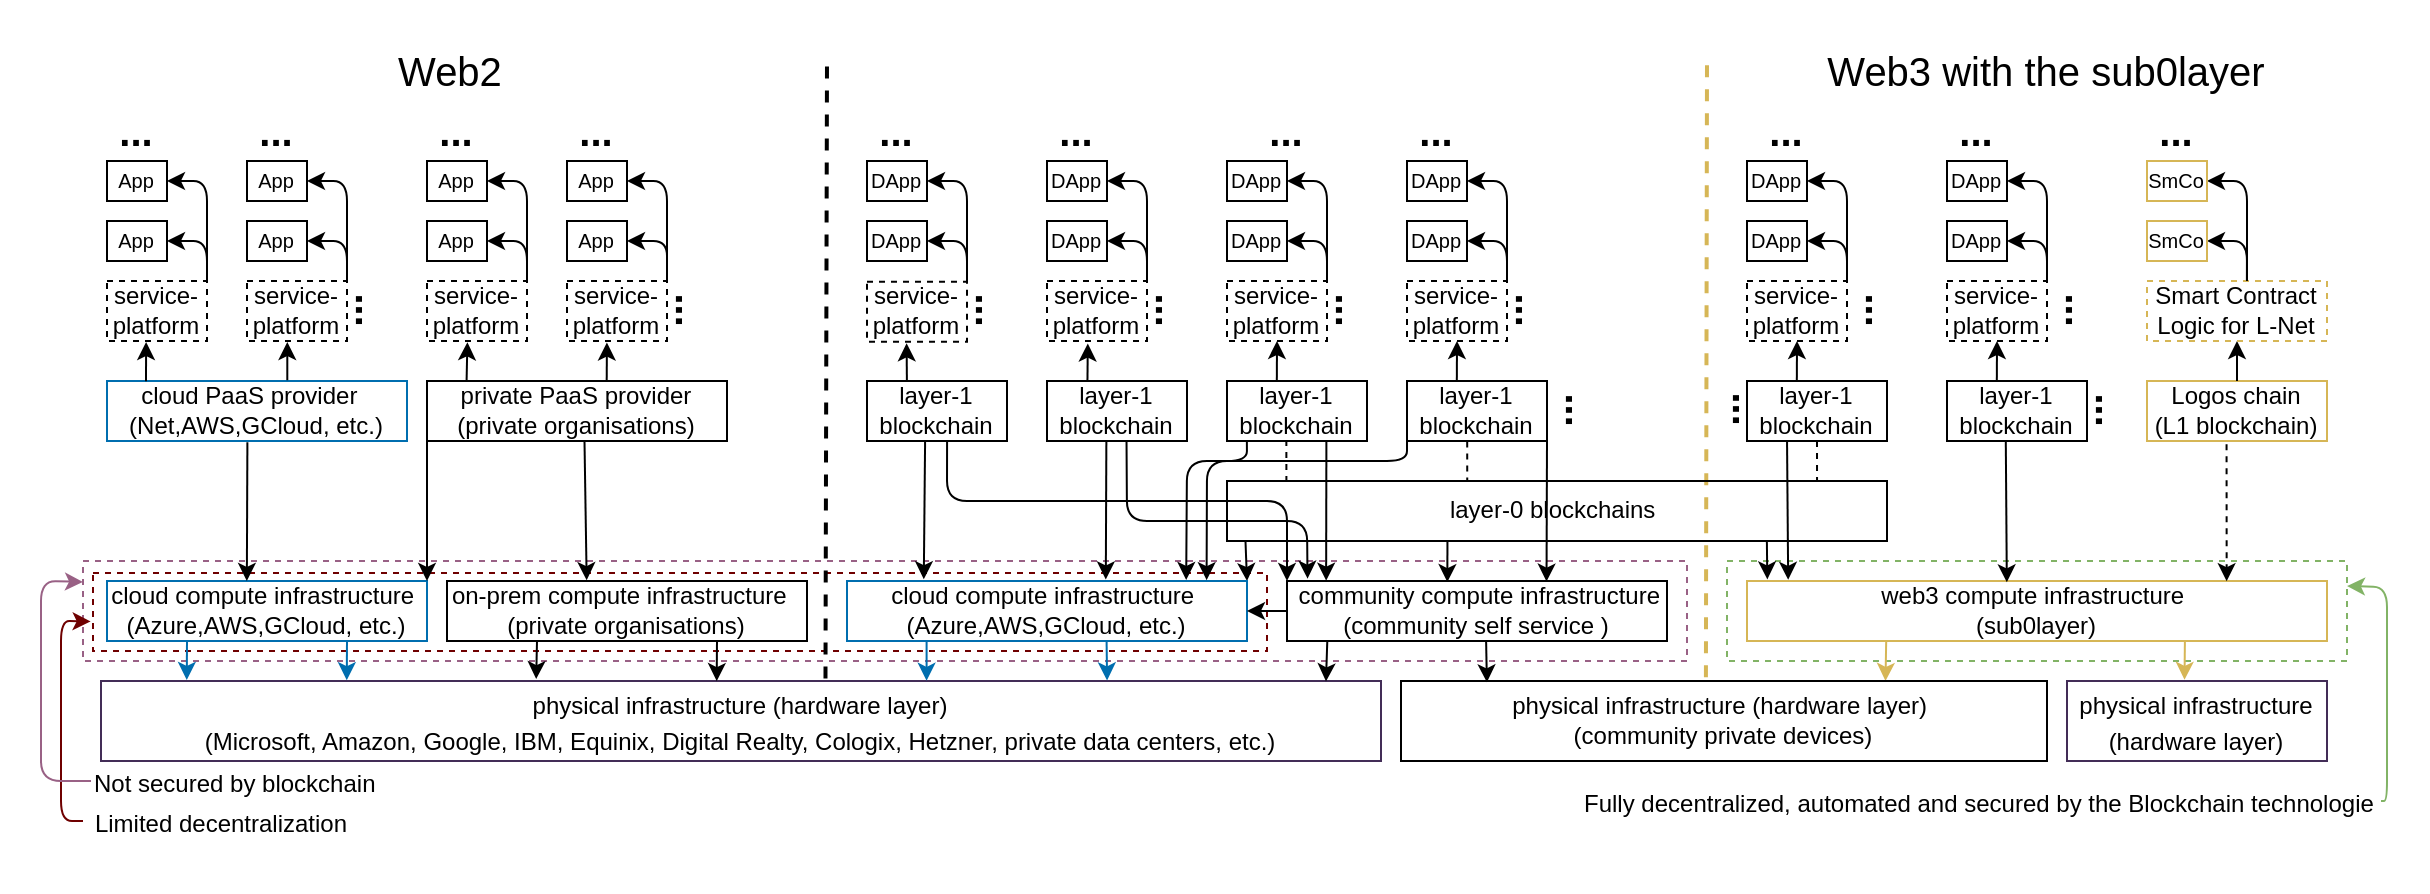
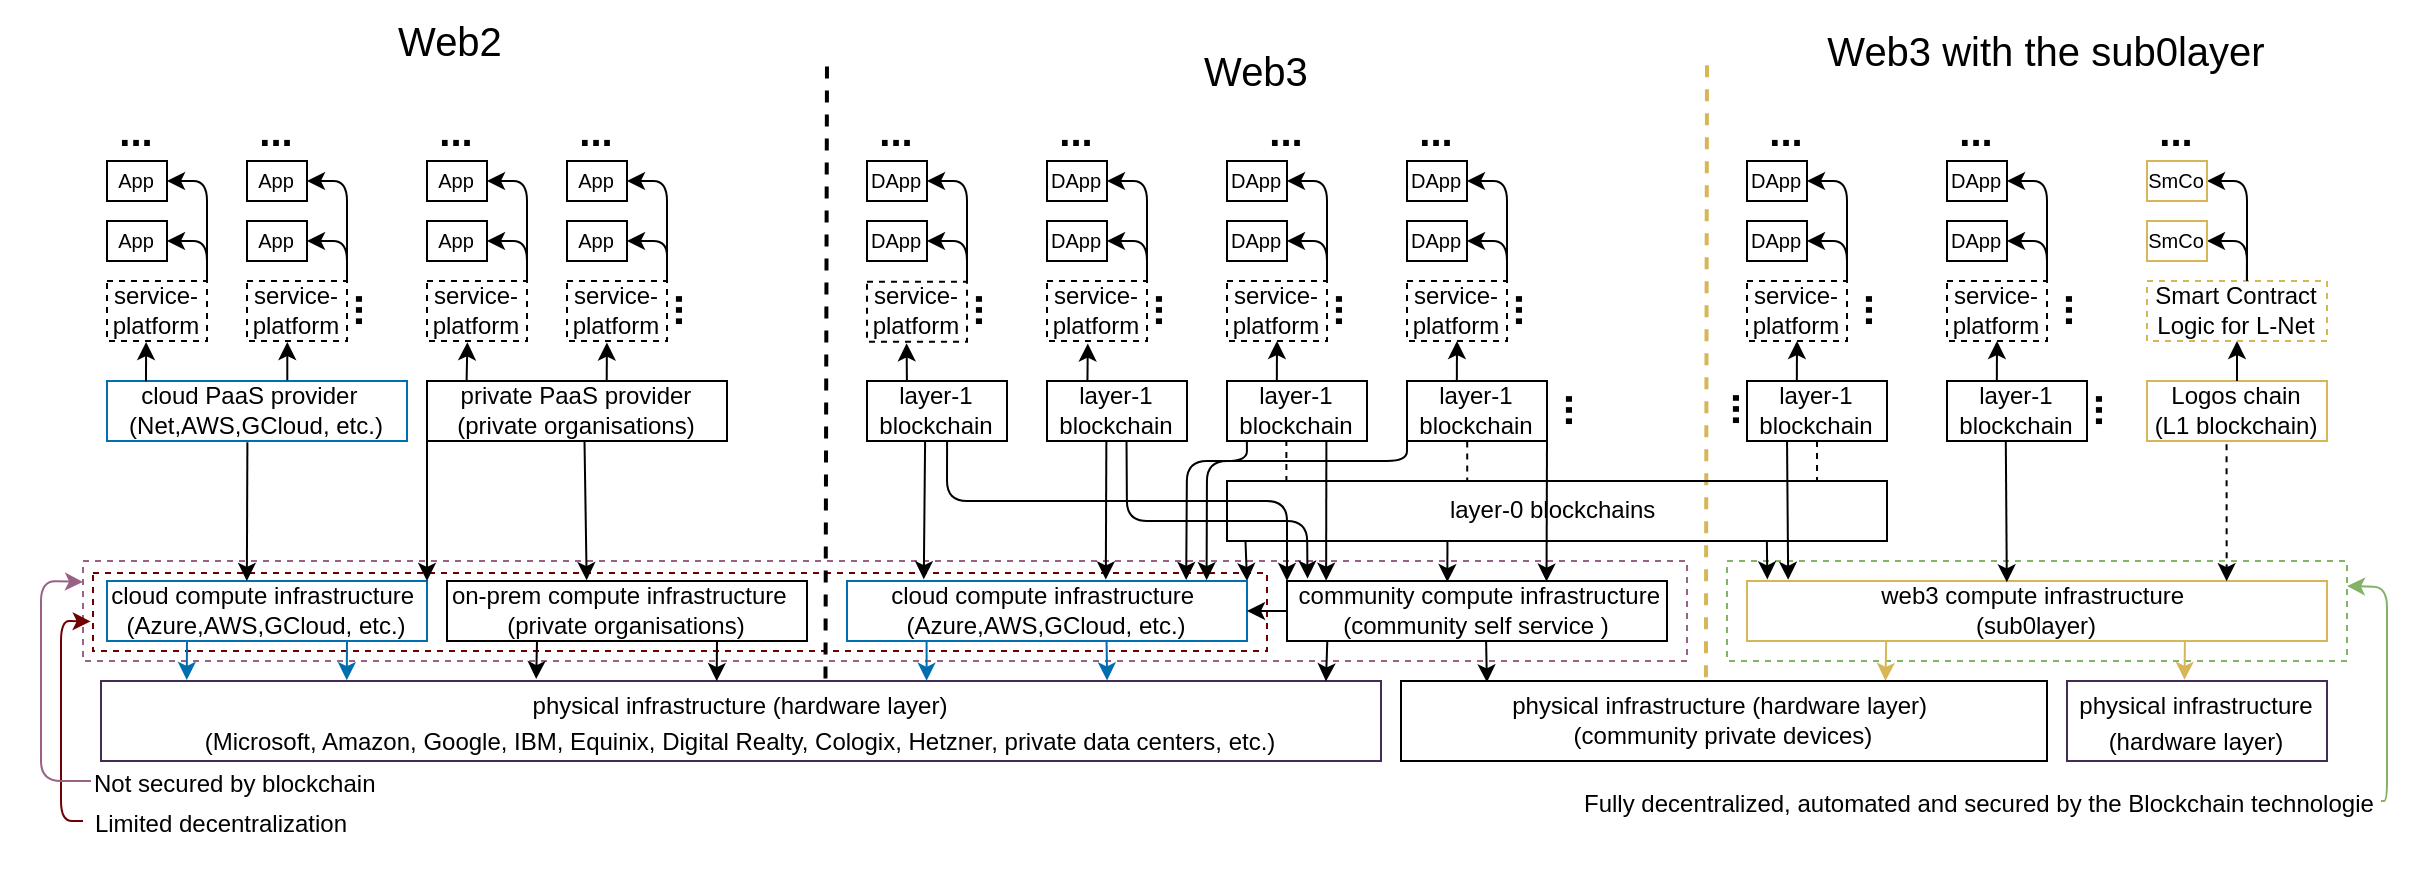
node "Web2": moved (451, 71) -> (451, 41)
node "Web3": added
node "Web3 with the sub0layer": moved (2047, 71) -> (2047, 51)
